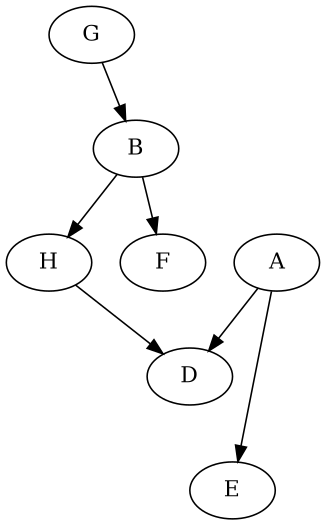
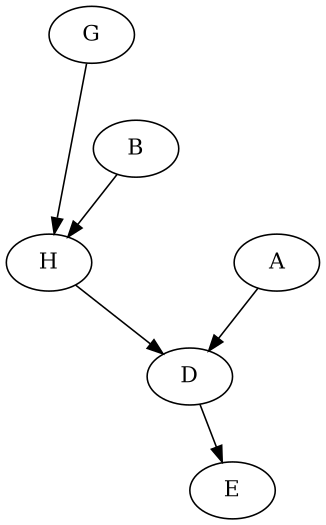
edge "G" -> "B": now "G" -> "H"
node "F": removed
edge "A" -> "E": now "D" -> "E"
